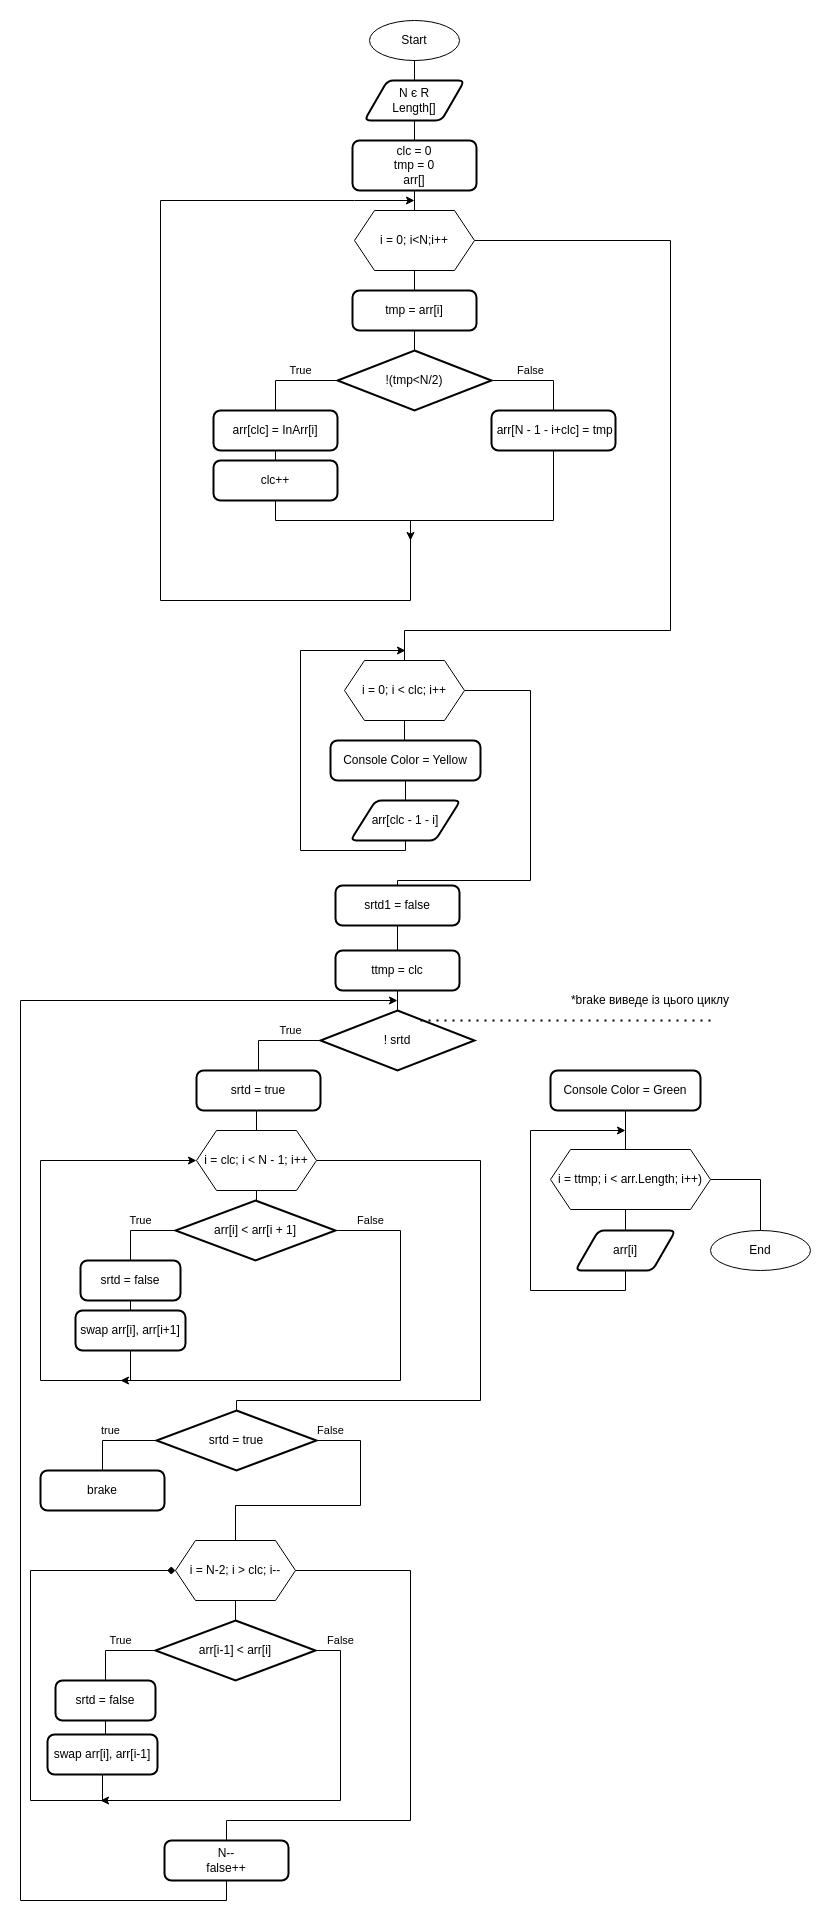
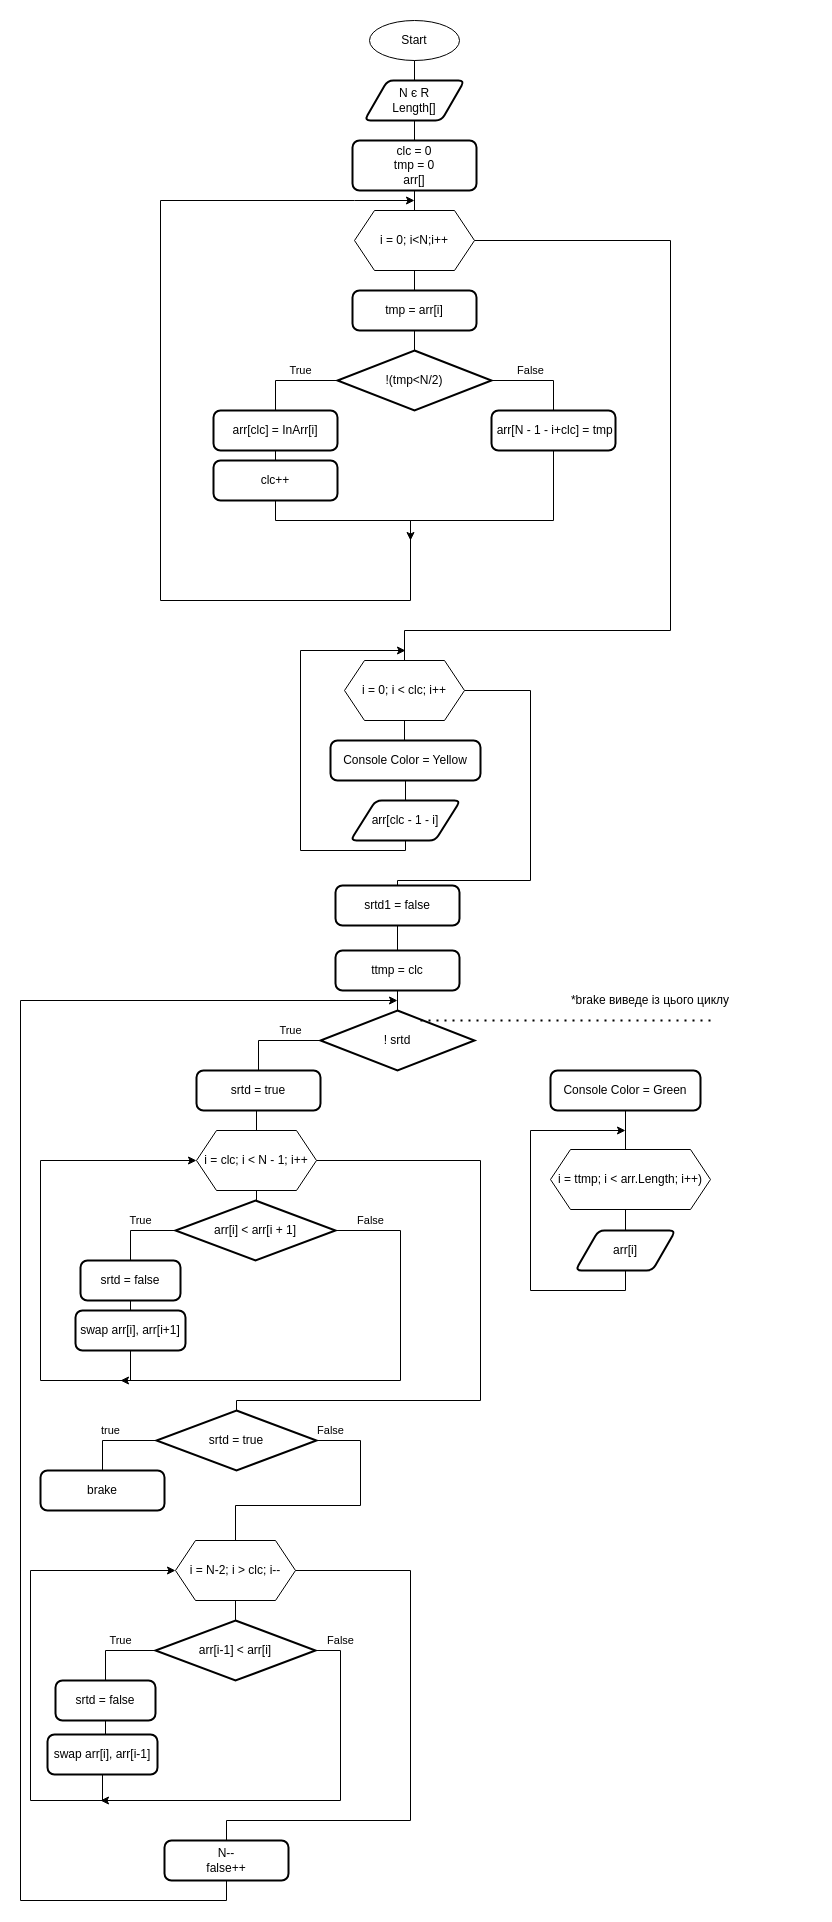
edge "i = ttmp; i < arr.Length; i++)" -- "End": removed
node "End": removed
edge "swap arr[i], arr[i-1]" -> "i = N-2; i > clc; i--": arrowhead diamond -> classic
